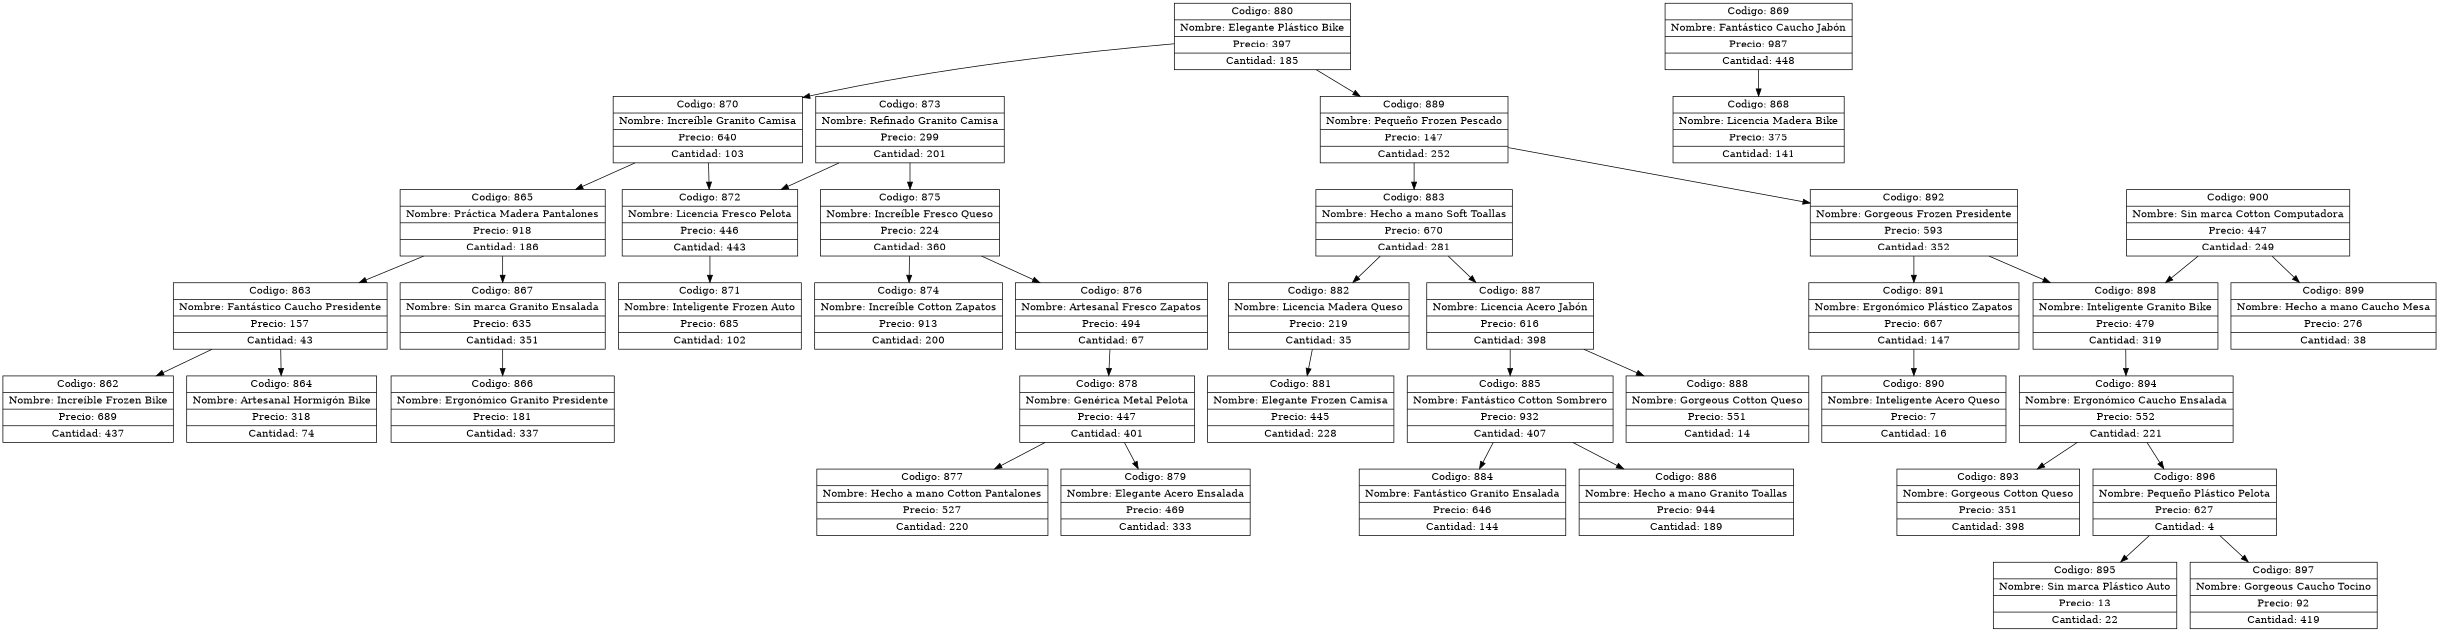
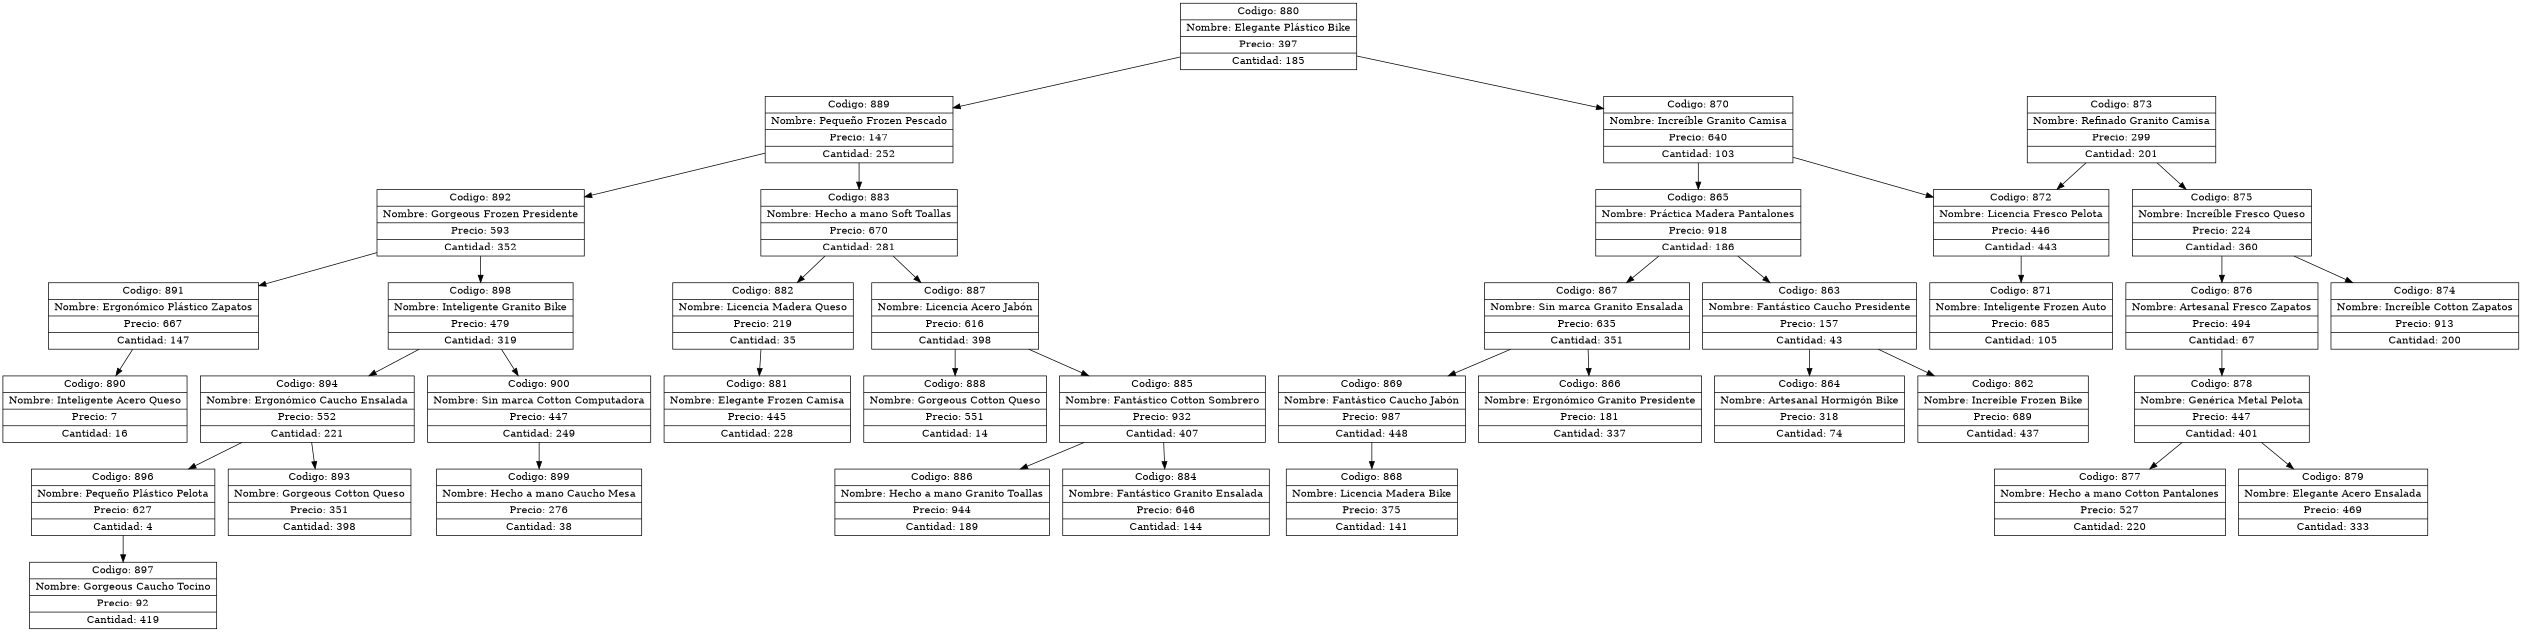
edge "Codigo: 900" -> "Codigo: 898": reversed
node "Codigo: 871": text "Cantidad: 102" -> "Cantidad: 105"
edge "Codigo: 867" -> "Codigo: 869": added
node "Codigo: 895": removed
